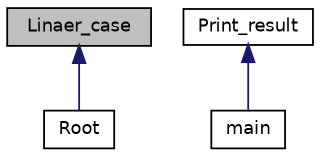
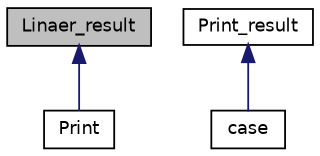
node "Linaer_case": label "Linaer_case" -> "Linaer_result"
node "Root": label "Root" -> "Print"
node "main": label "main" -> "case"
